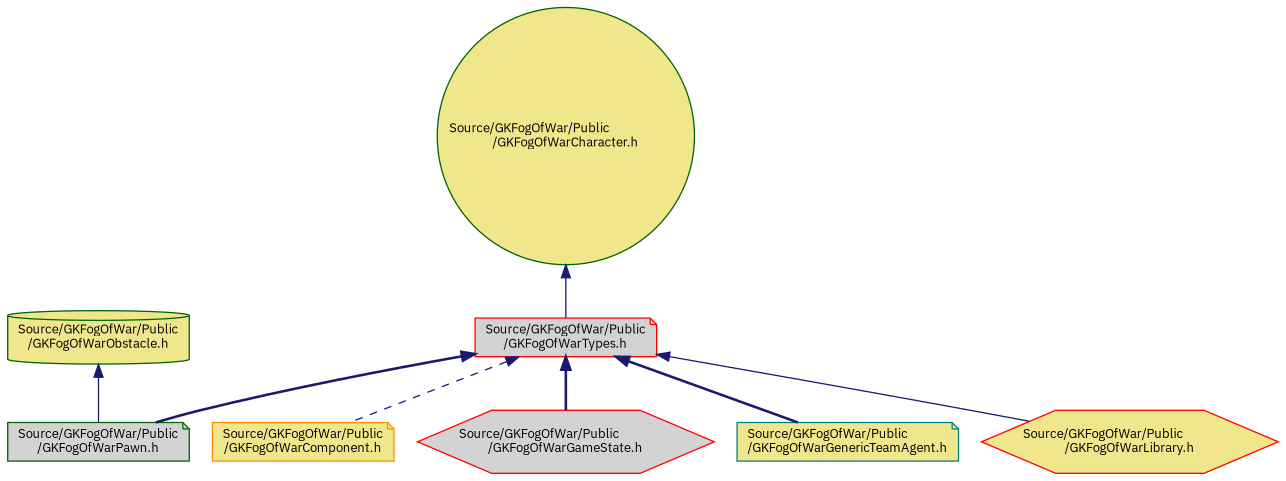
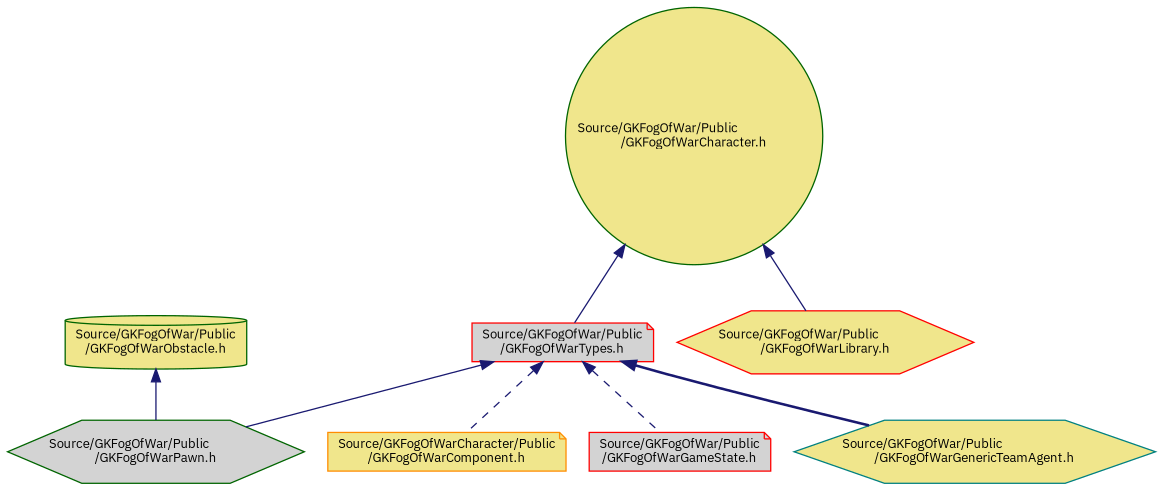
edge "Source/GKFogOfWar/Public /GKFogOfWarPawn.h" -> "Source/GKFogOfWar/Public /GKFogOfWarTypes.h": style bold -> solid
edge "Source/GKFogOfWar/Public /GKFogOfWarLibrary.h" -> "Source/GKFogOfWar/Public /GKFogOfWarTypes.h": now "Source/GKFogOfWar/Public /GKFogOfWarLibrary.h" -> "Source/GKFogOfWar/Public /GKFogOfWarCharacter.h"
edge "Source/GKFogOfWar/Public /GKFogOfWarGameState.h" -> "Source/GKFogOfWar/Public /GKFogOfWarTypes.h": style bold -> dashed
node "Source/GKFogOfWar/Public /GKFogOfWarPawn.h": shape note -> hexagon
node "Source/GKFogOfWar/Public /GKFogOfWarComponent.h": label "Source/GKFogOfWar/Public /GKFogOfWarComponent.h" -> "Source/GKFogOfWarCharacter/Public /GKFogOfWarComponent.h"
node "Source/GKFogOfWar/Public /GKFogOfWarGameState.h": shape hexagon -> note
node "Source/GKFogOfWar/Public /GKFogOfWarGenericTeamAgent.h": shape note -> hexagon
